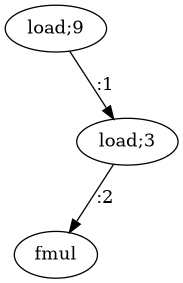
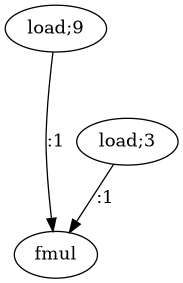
edge "load;9" -> "load;3": now "load;9" -> "fmul"
edge "load;3" -> "fmul": label ":2" -> ":1"
